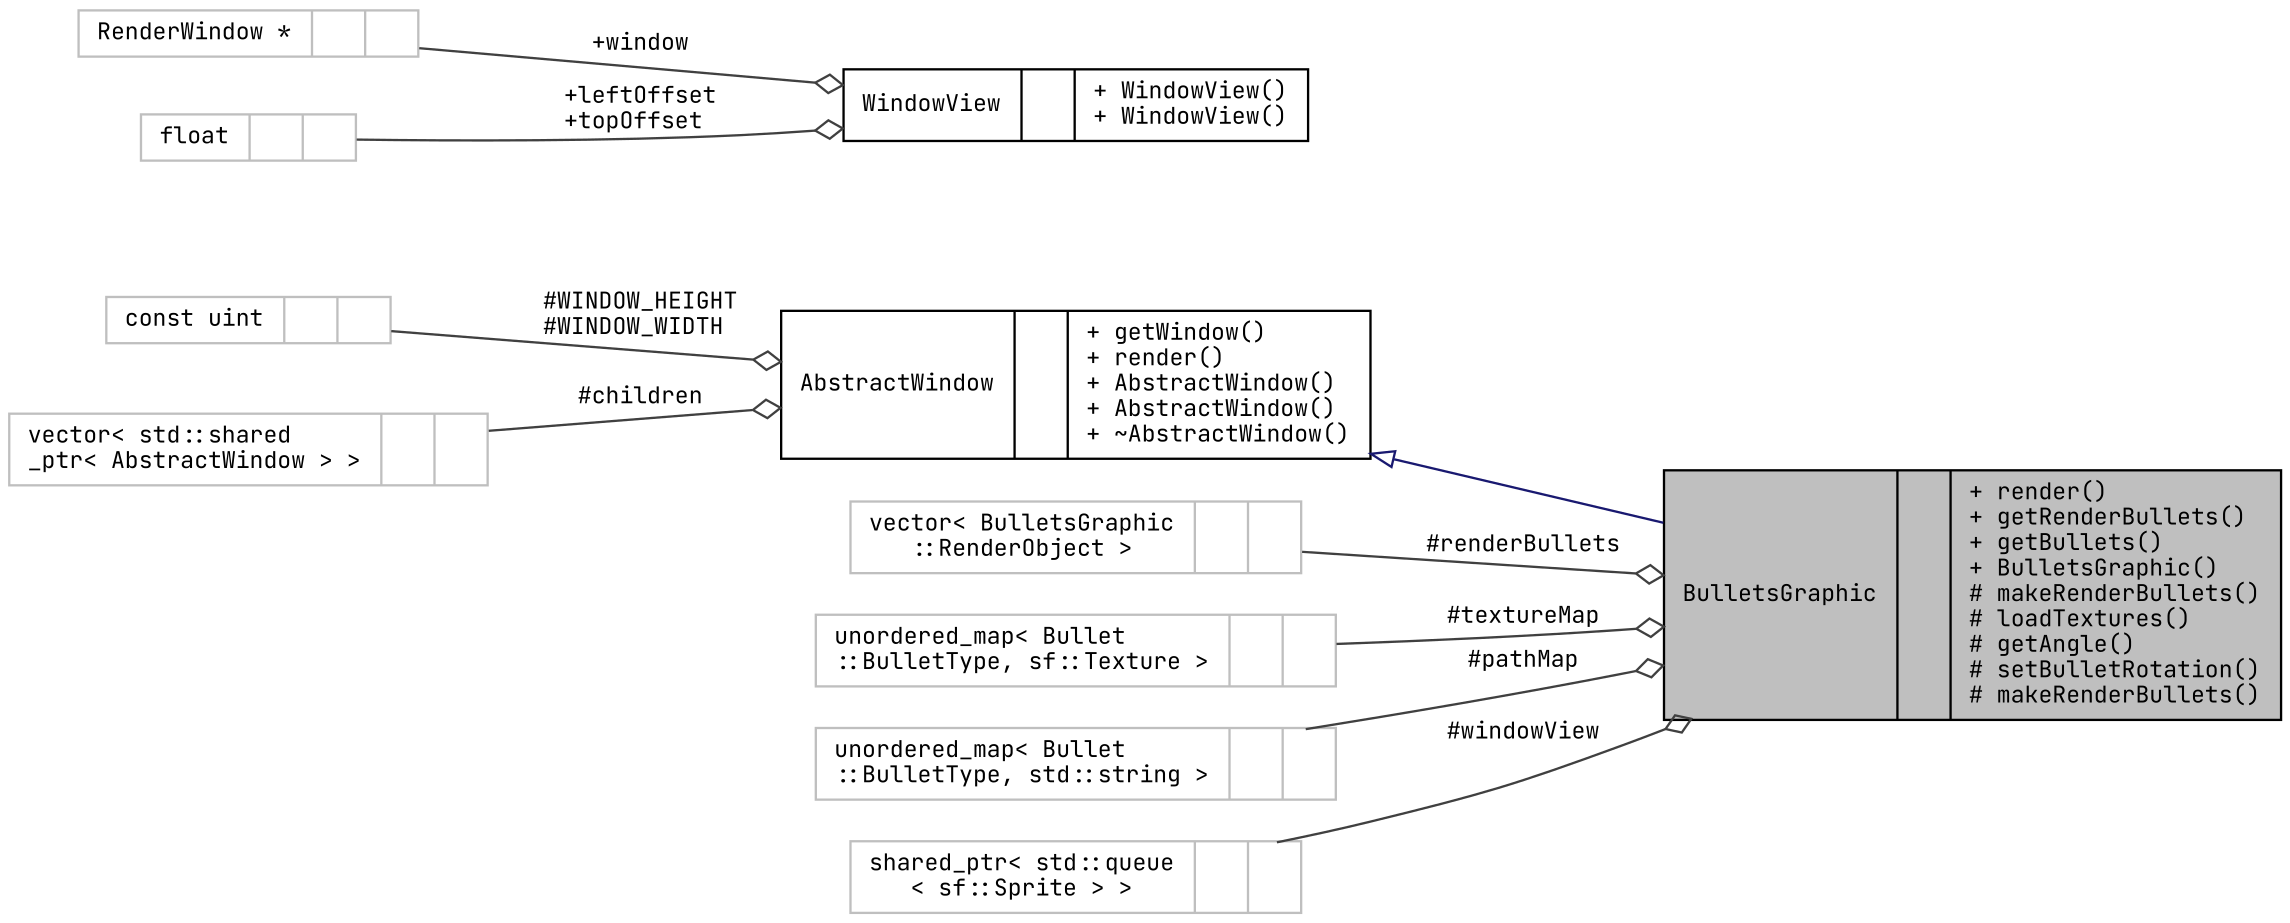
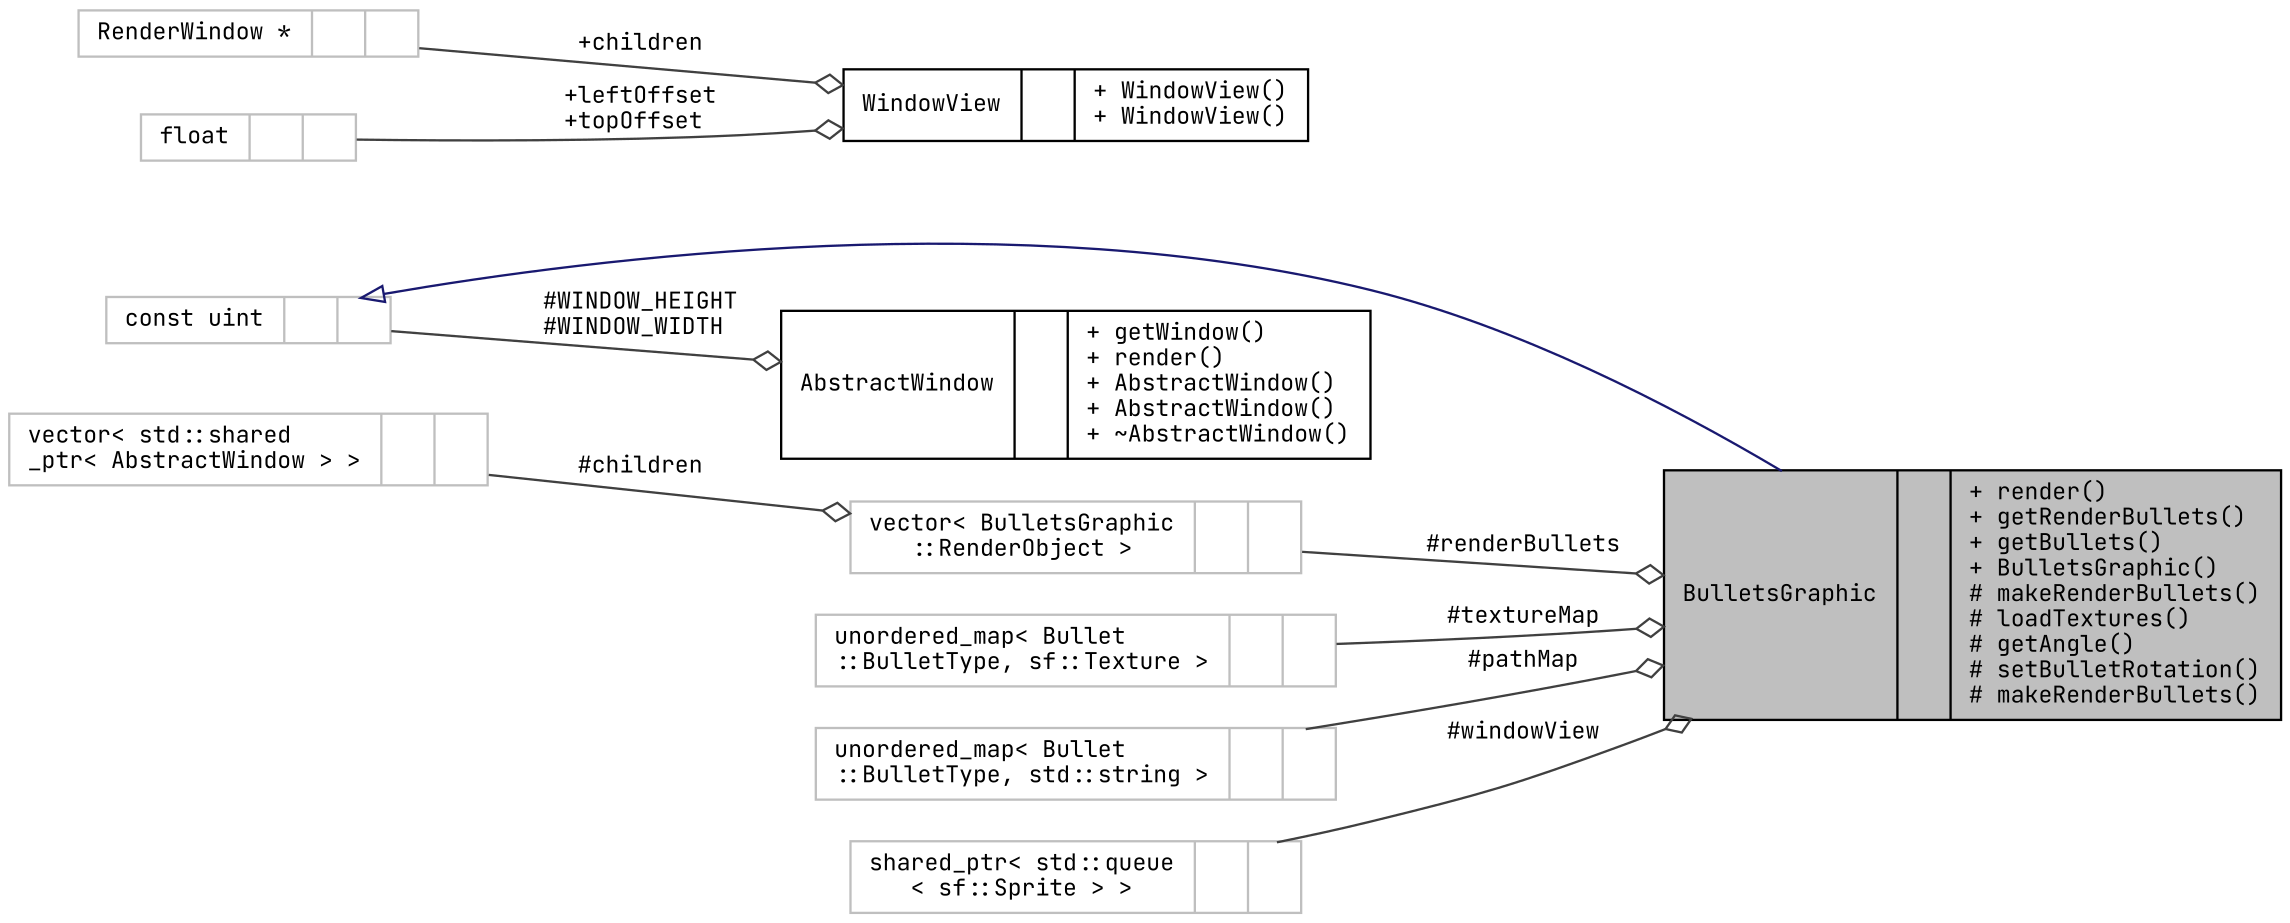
edge "RenderWindow *" -> "WindowView": label " +window" -> " +children"
edge "vector< std::shared" -> "AbstractWindow": now "vector< std::shared" -> "vector< BulletsGraphic"
edge "BulletsGraphic" -> "AbstractWindow": now "BulletsGraphic" -> "const uint"
